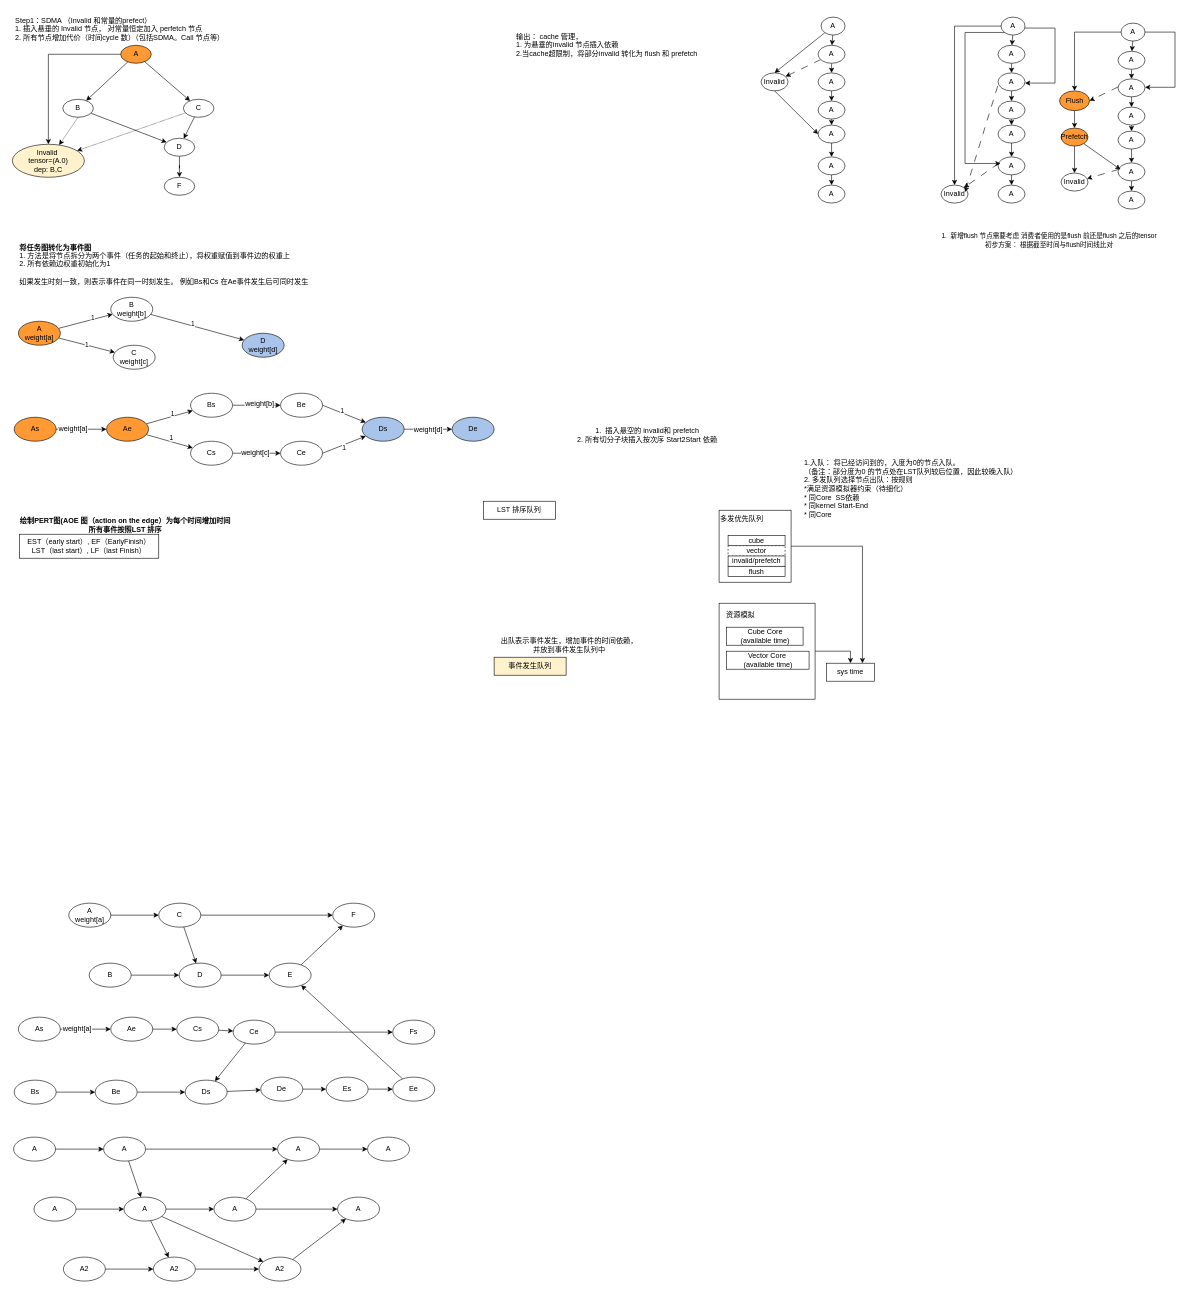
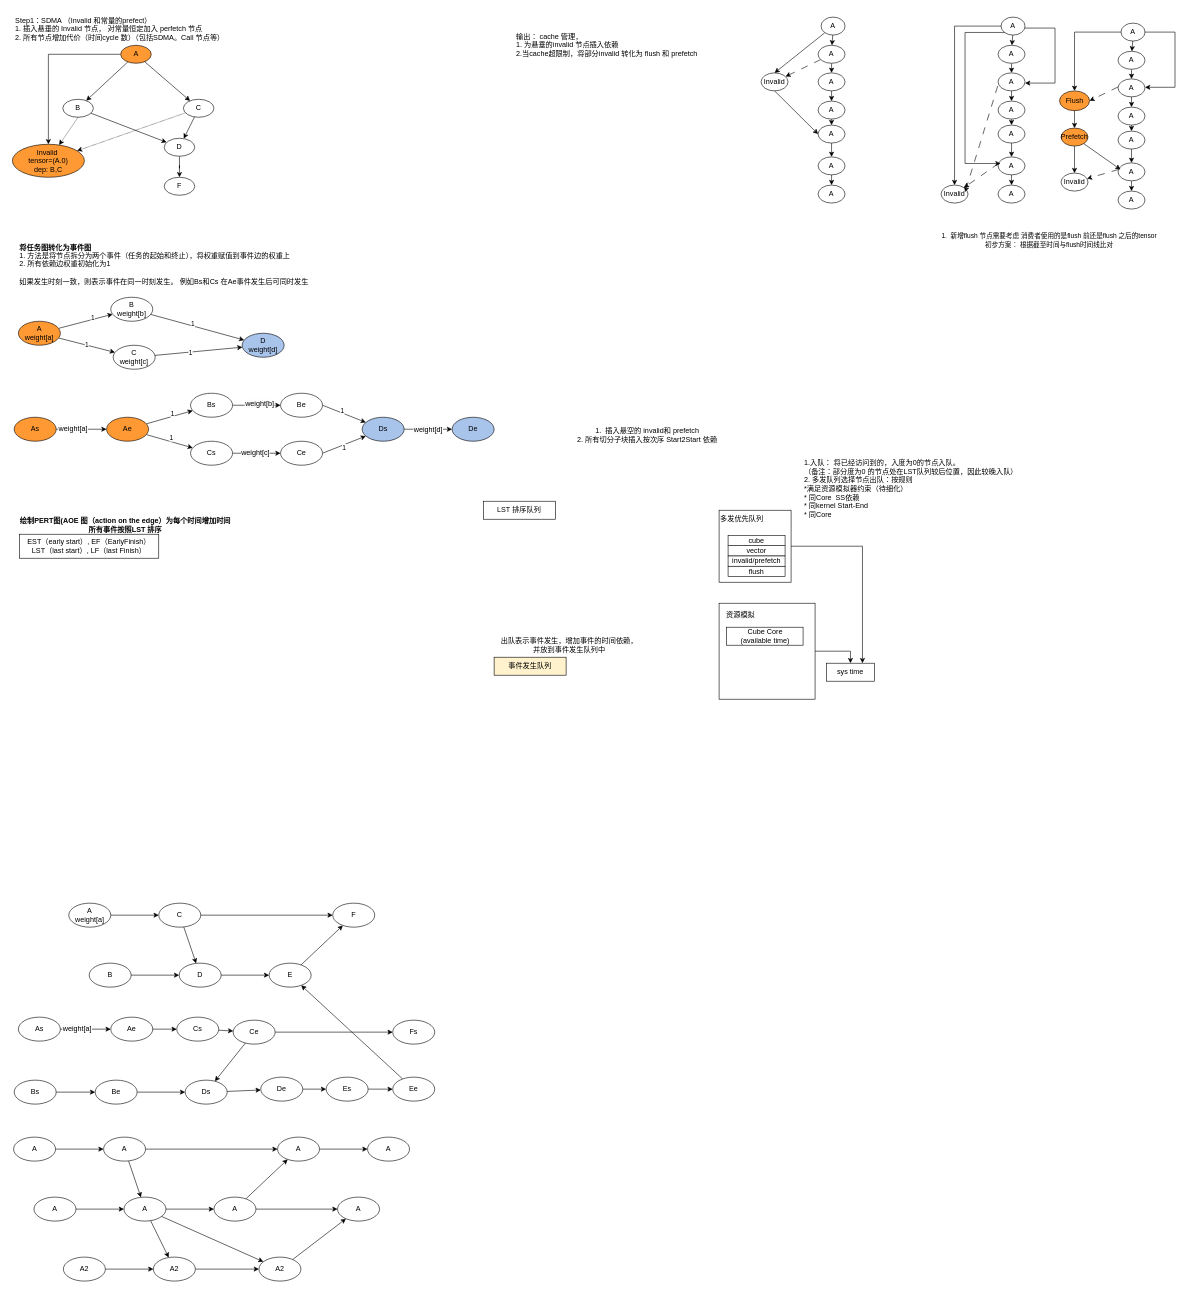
node "Invalid tensor=(A.0) dep: B,C": fillcolor #fff2cc -> #ff9933
edge "C weight[c]" -> "D weight[d]": added, label "1"
node "vector": style dashed -> solid
node "Vector Core (available time)": removed
